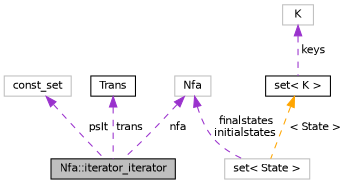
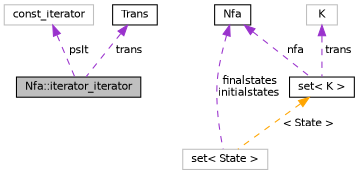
edge "set< K >" -> "K": label " keys" -> " trans"
node "const_set": label "const_set" -> "const_iterator"
node "Nfa": color grey75 -> black
edge "Nfa::iterator_iterator" -> "Nfa": now "set< K >" -> "Nfa"
